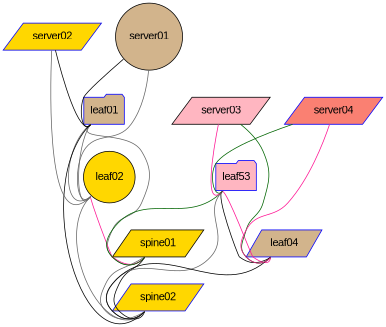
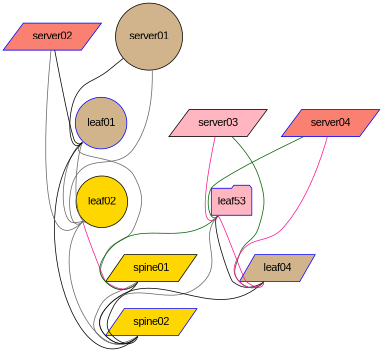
node "server02": fillcolor gold -> salmon
node "leaf01": shape folder -> circle
